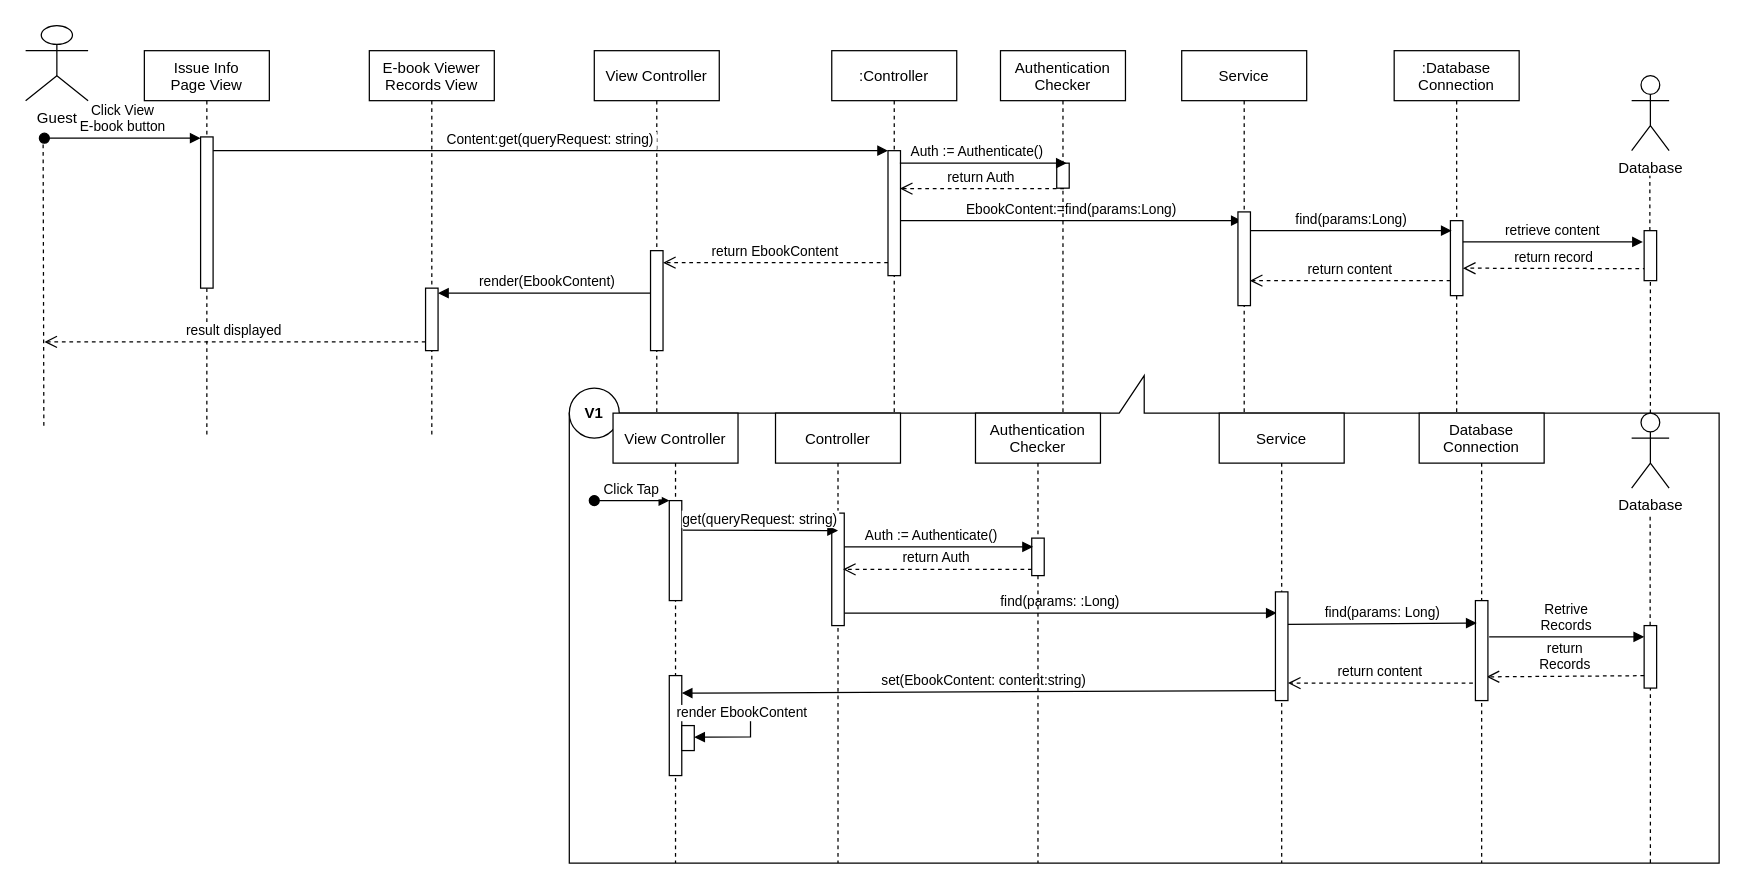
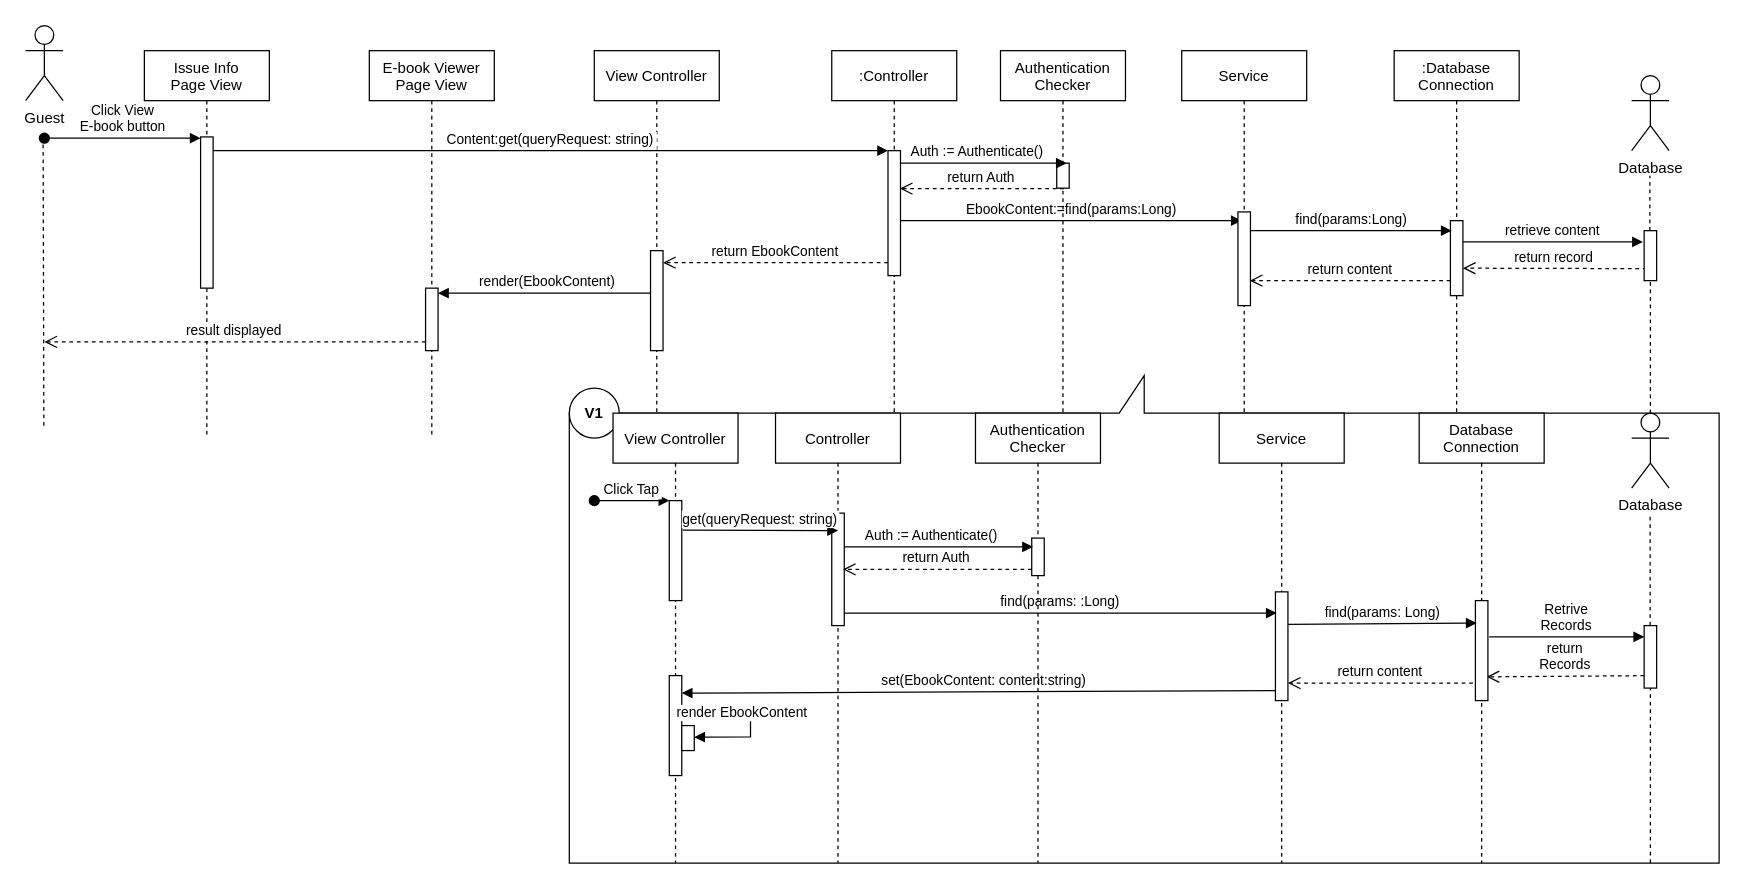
node "Guest": size 63x75 -> 38x75
node "E-book Viewer Records View": label "E-book Viewer Records View" -> "E-book Viewer Page View"
